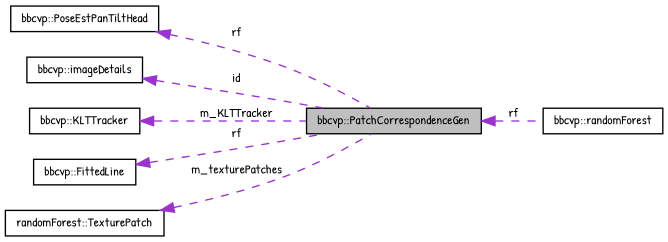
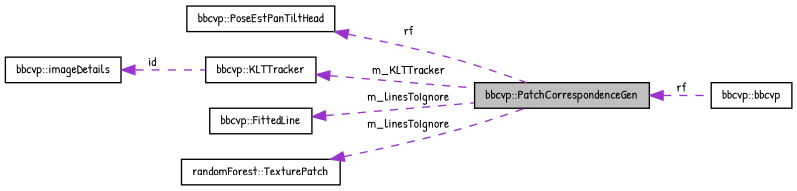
edge "bbcvp::PatchCorrespondenceGen" -> "bbcvp::imageDetails": now "bbcvp::KLTTracker" -> "bbcvp::imageDetails"
node "bbcvp::randomForest": label "bbcvp::randomForest" -> "bbcvp::bbcvp"
edge "bbcvp::PatchCorrespondenceGen" -> "bbcvp::FittedLine": label " rf" -> " m_linesToIgnore"
edge "bbcvp::PatchCorrespondenceGen" -> "randomForest::TexturePatch": label " m_texturePatches" -> " m_linesToIgnore"
